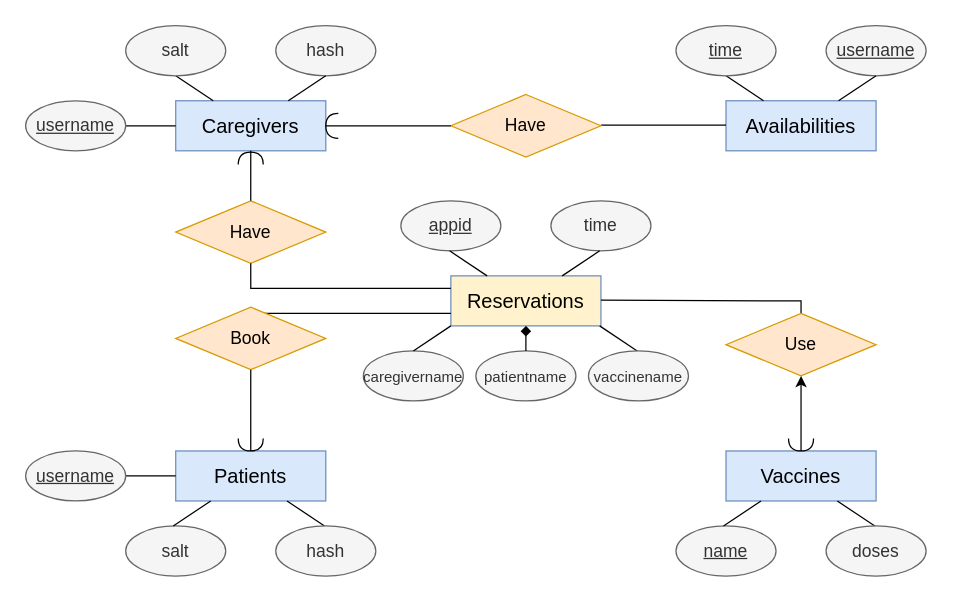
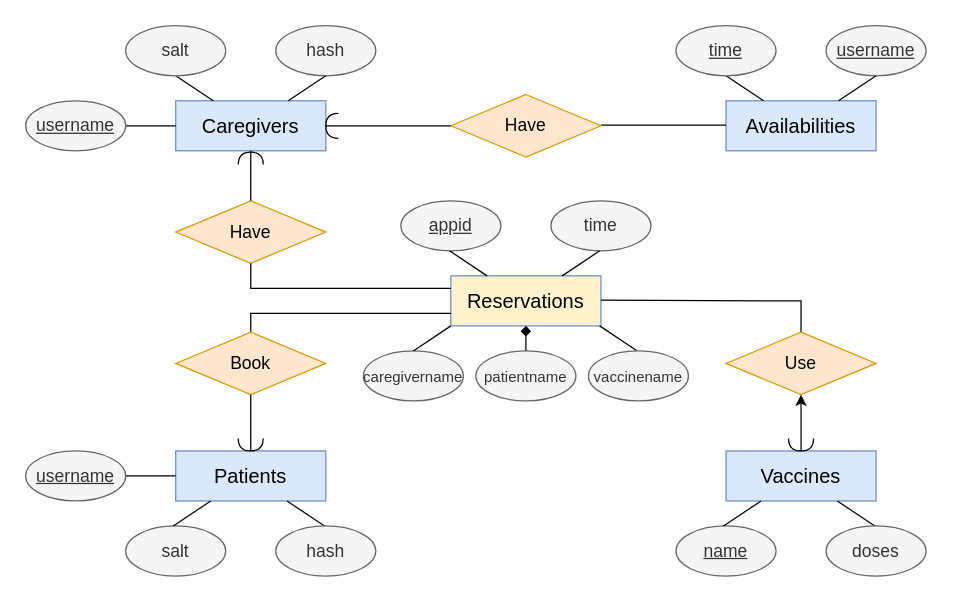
node "Book": moved (251, 338) -> (251, 363)
node "Use": moved (801, 344) -> (801, 363)
